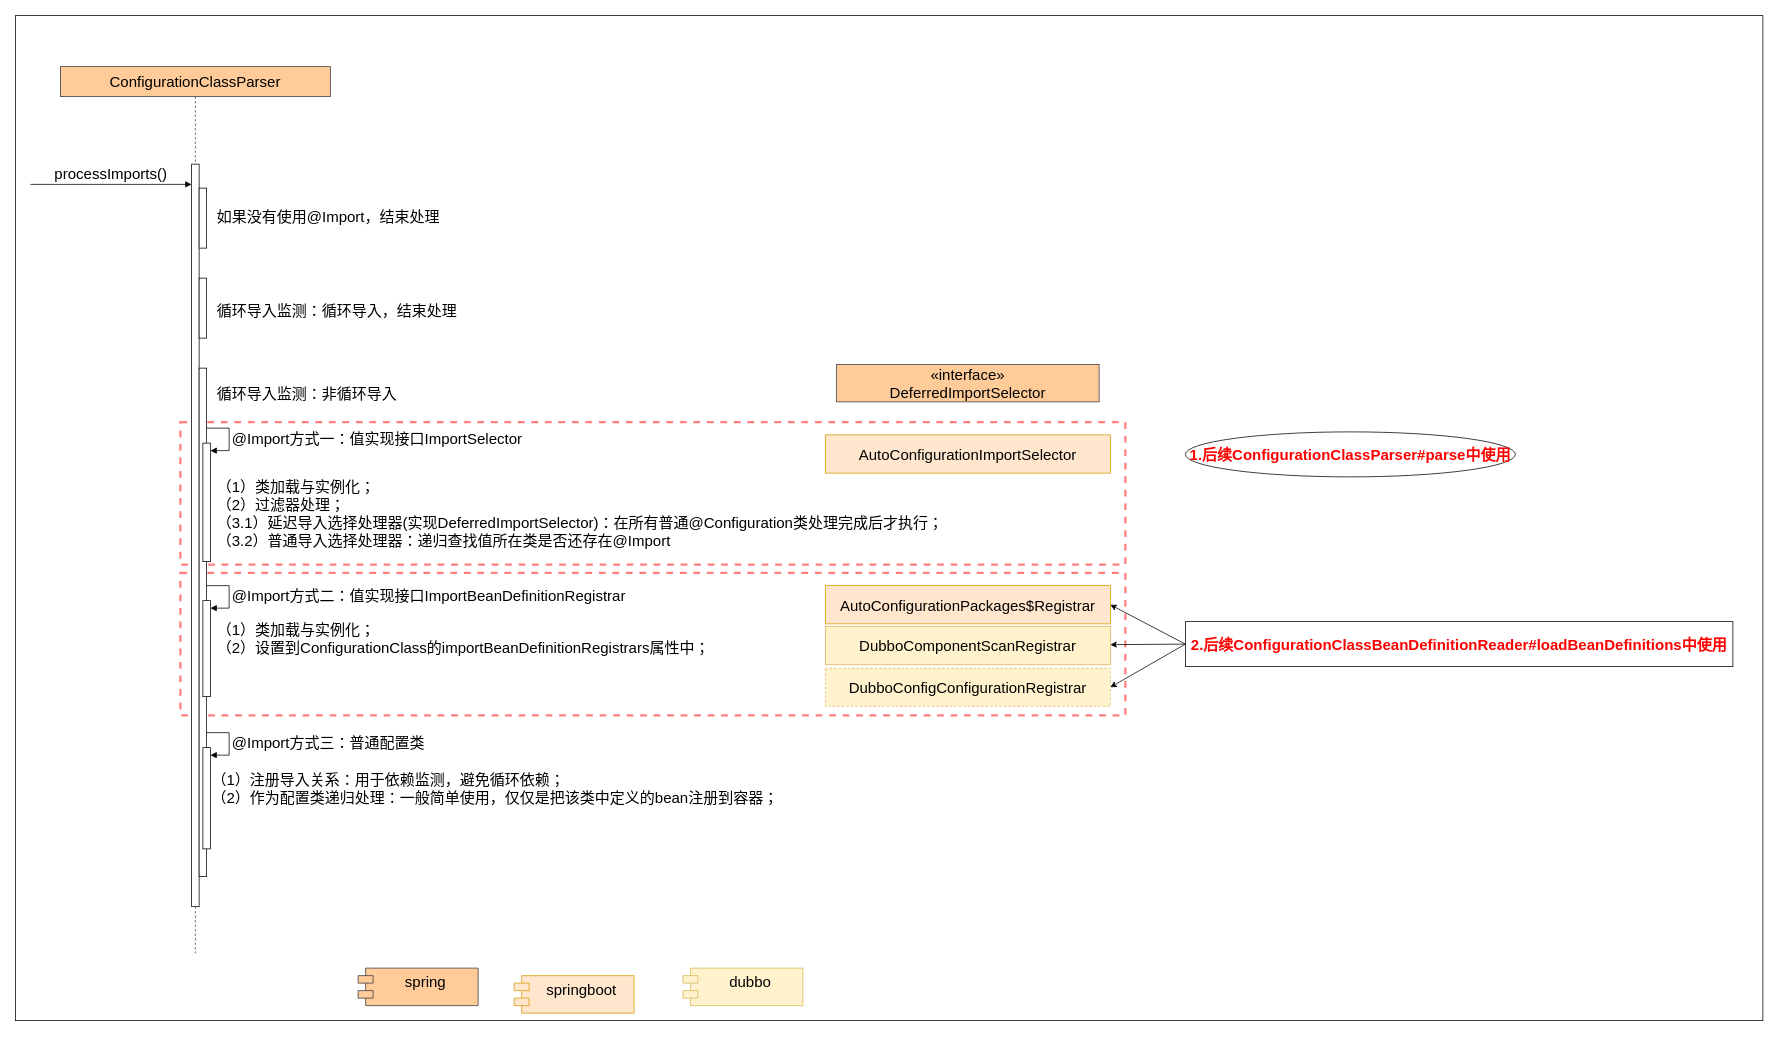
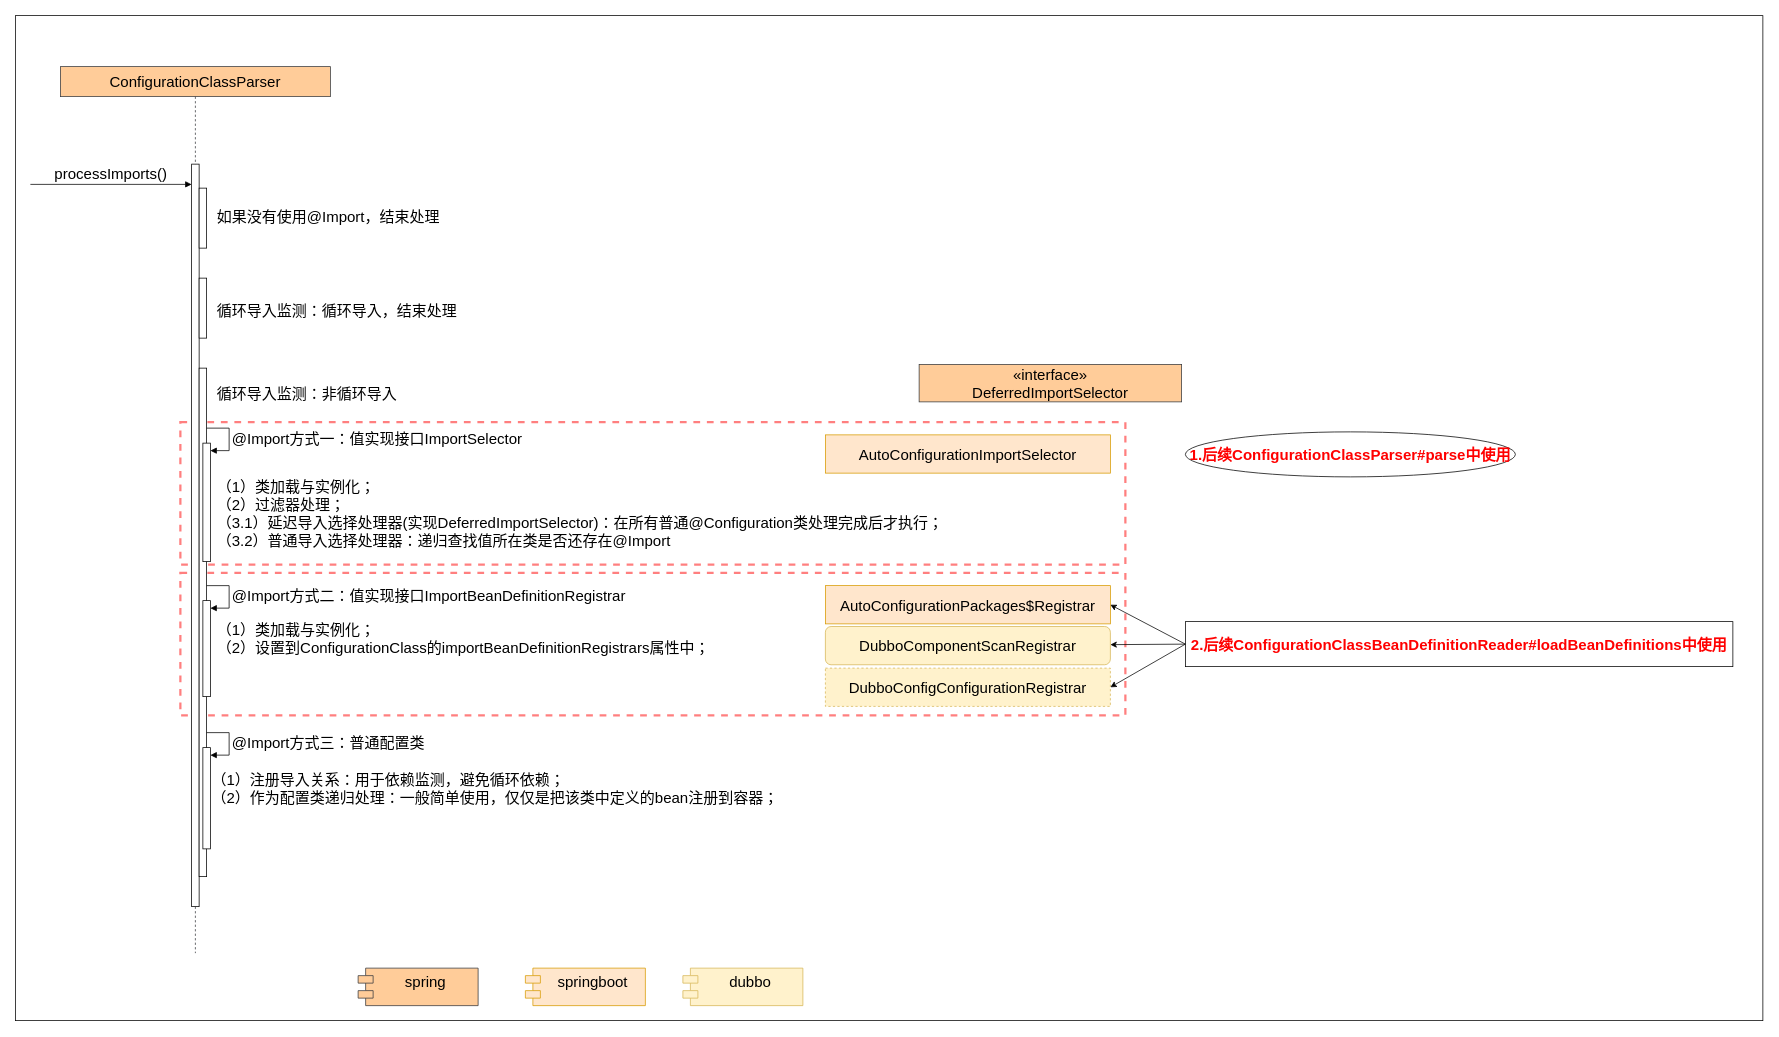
node "«interface» DeferredImportSelector": moved (968, 383) -> (1050, 383)
node "DubboComponentScanRegistrar": shape rectangle -> rounded rectangle
node "springboot": moved (574, 994) -> (585, 987)
